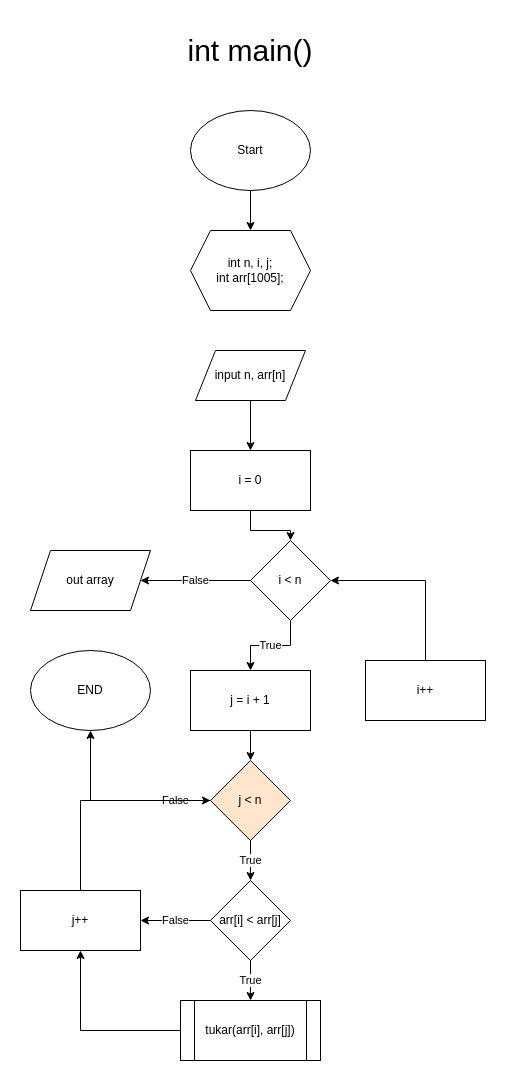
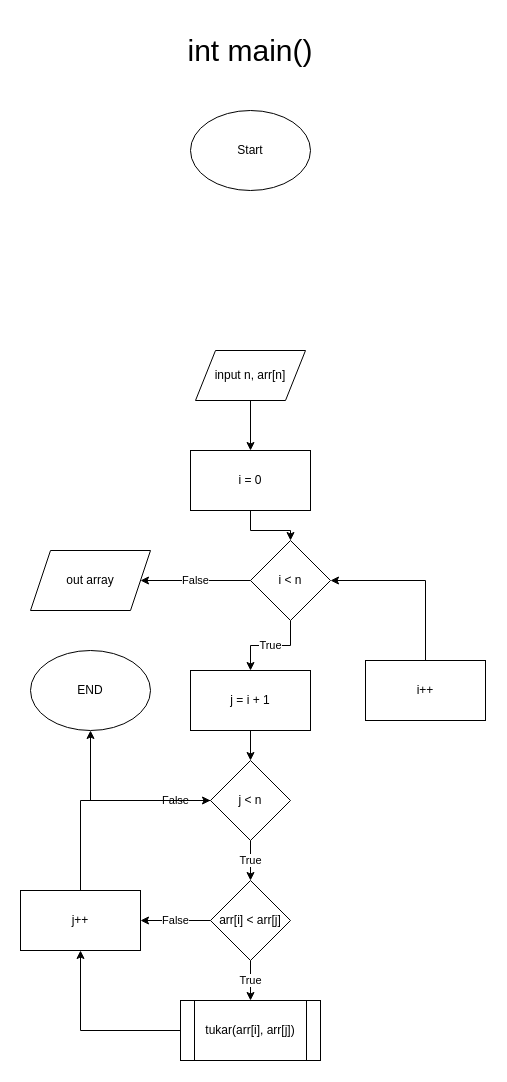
edge "Start" -> "int n, i, j; int arr[1005];": removed
node "int n, i, j; int arr[1005];": removed
node "j < n": fillcolor #ffe6cc -> #ffffff
